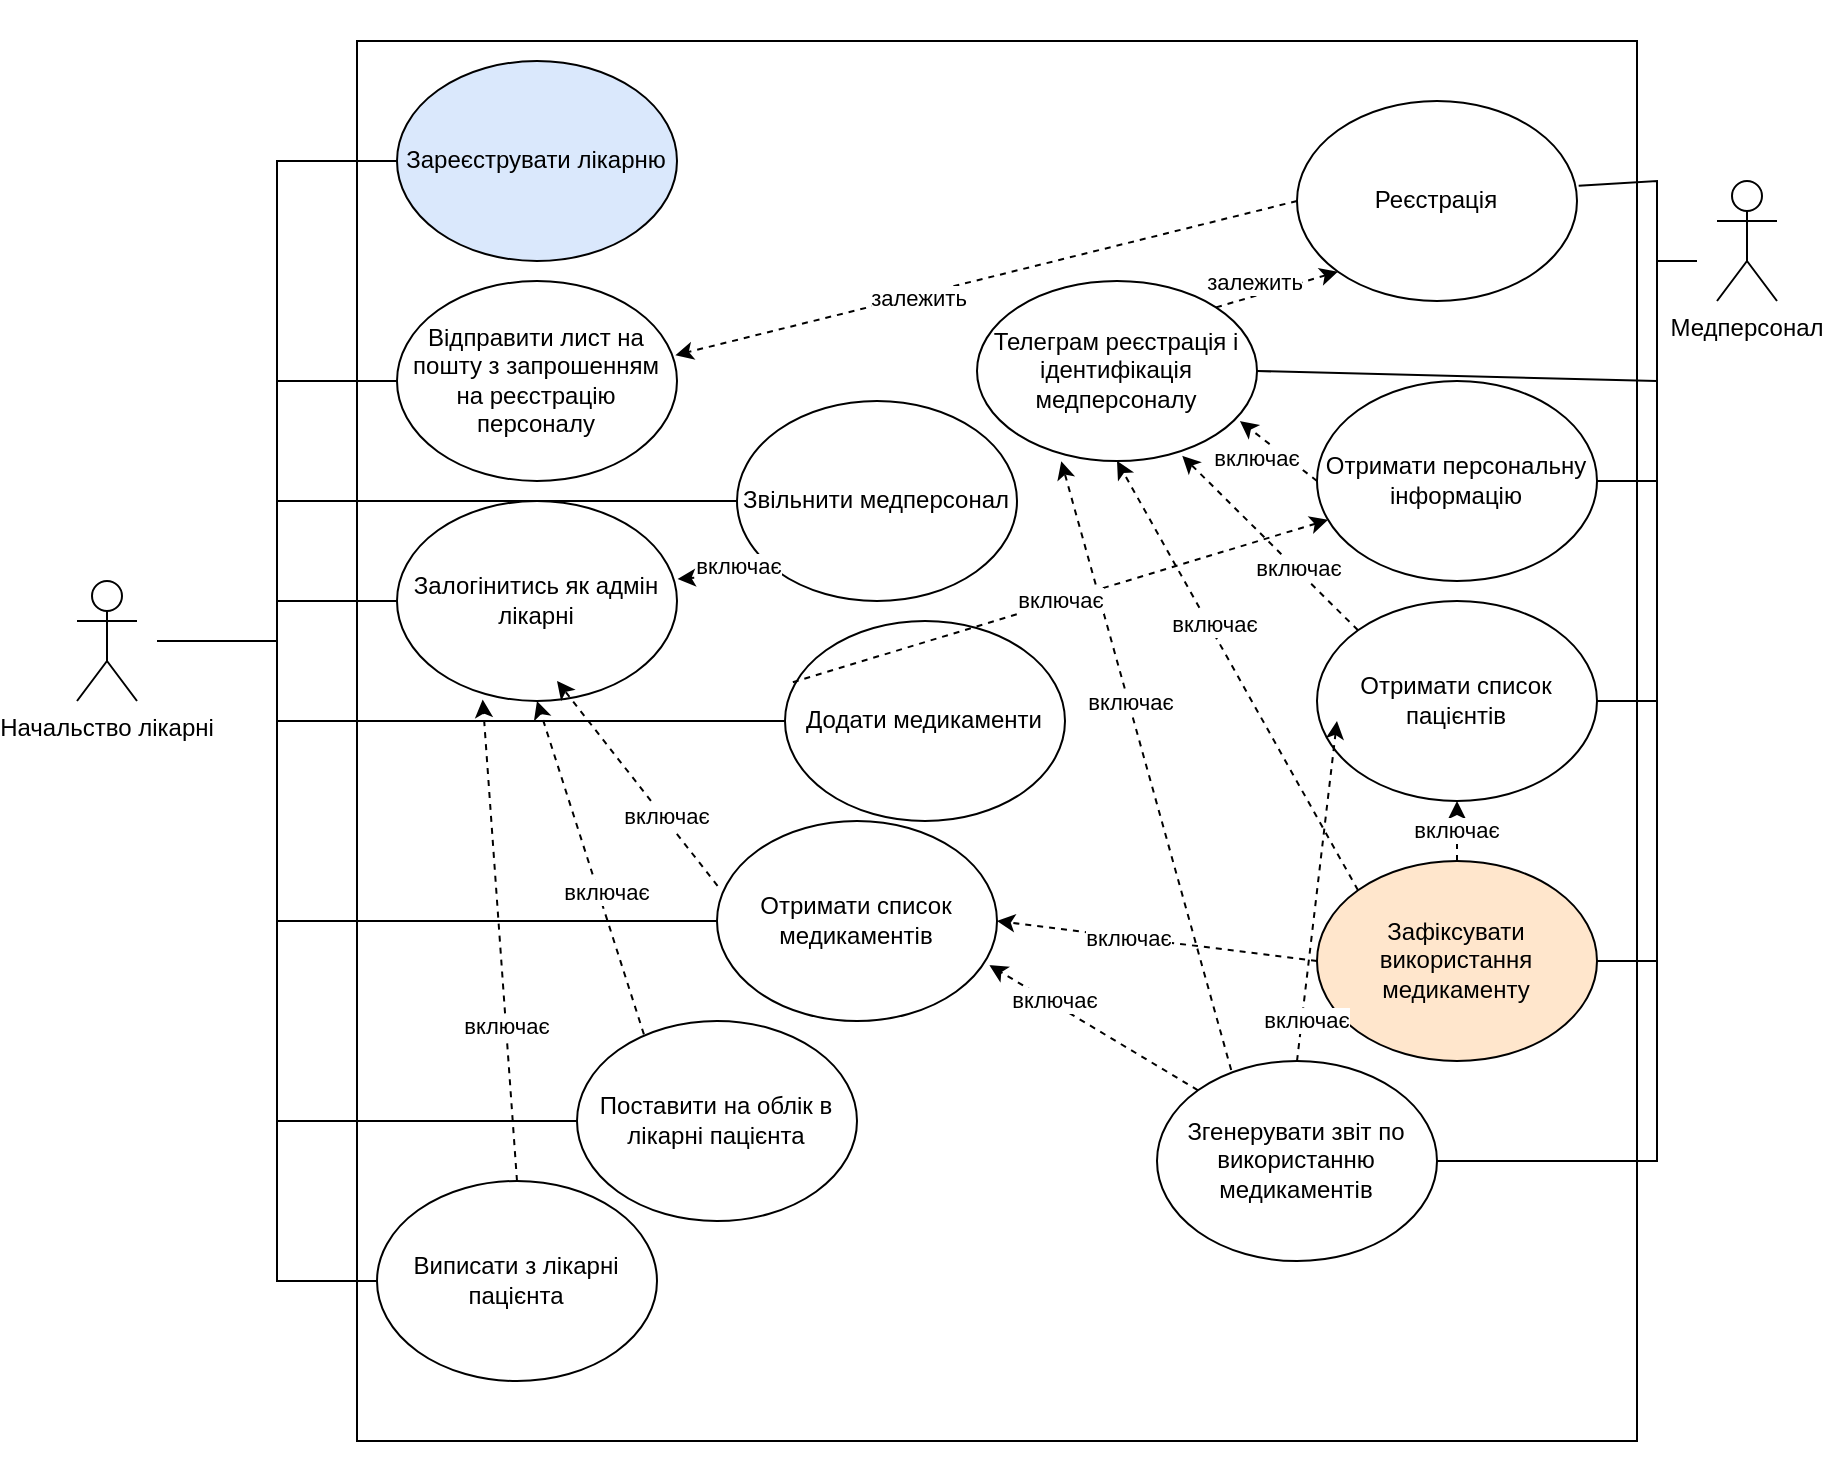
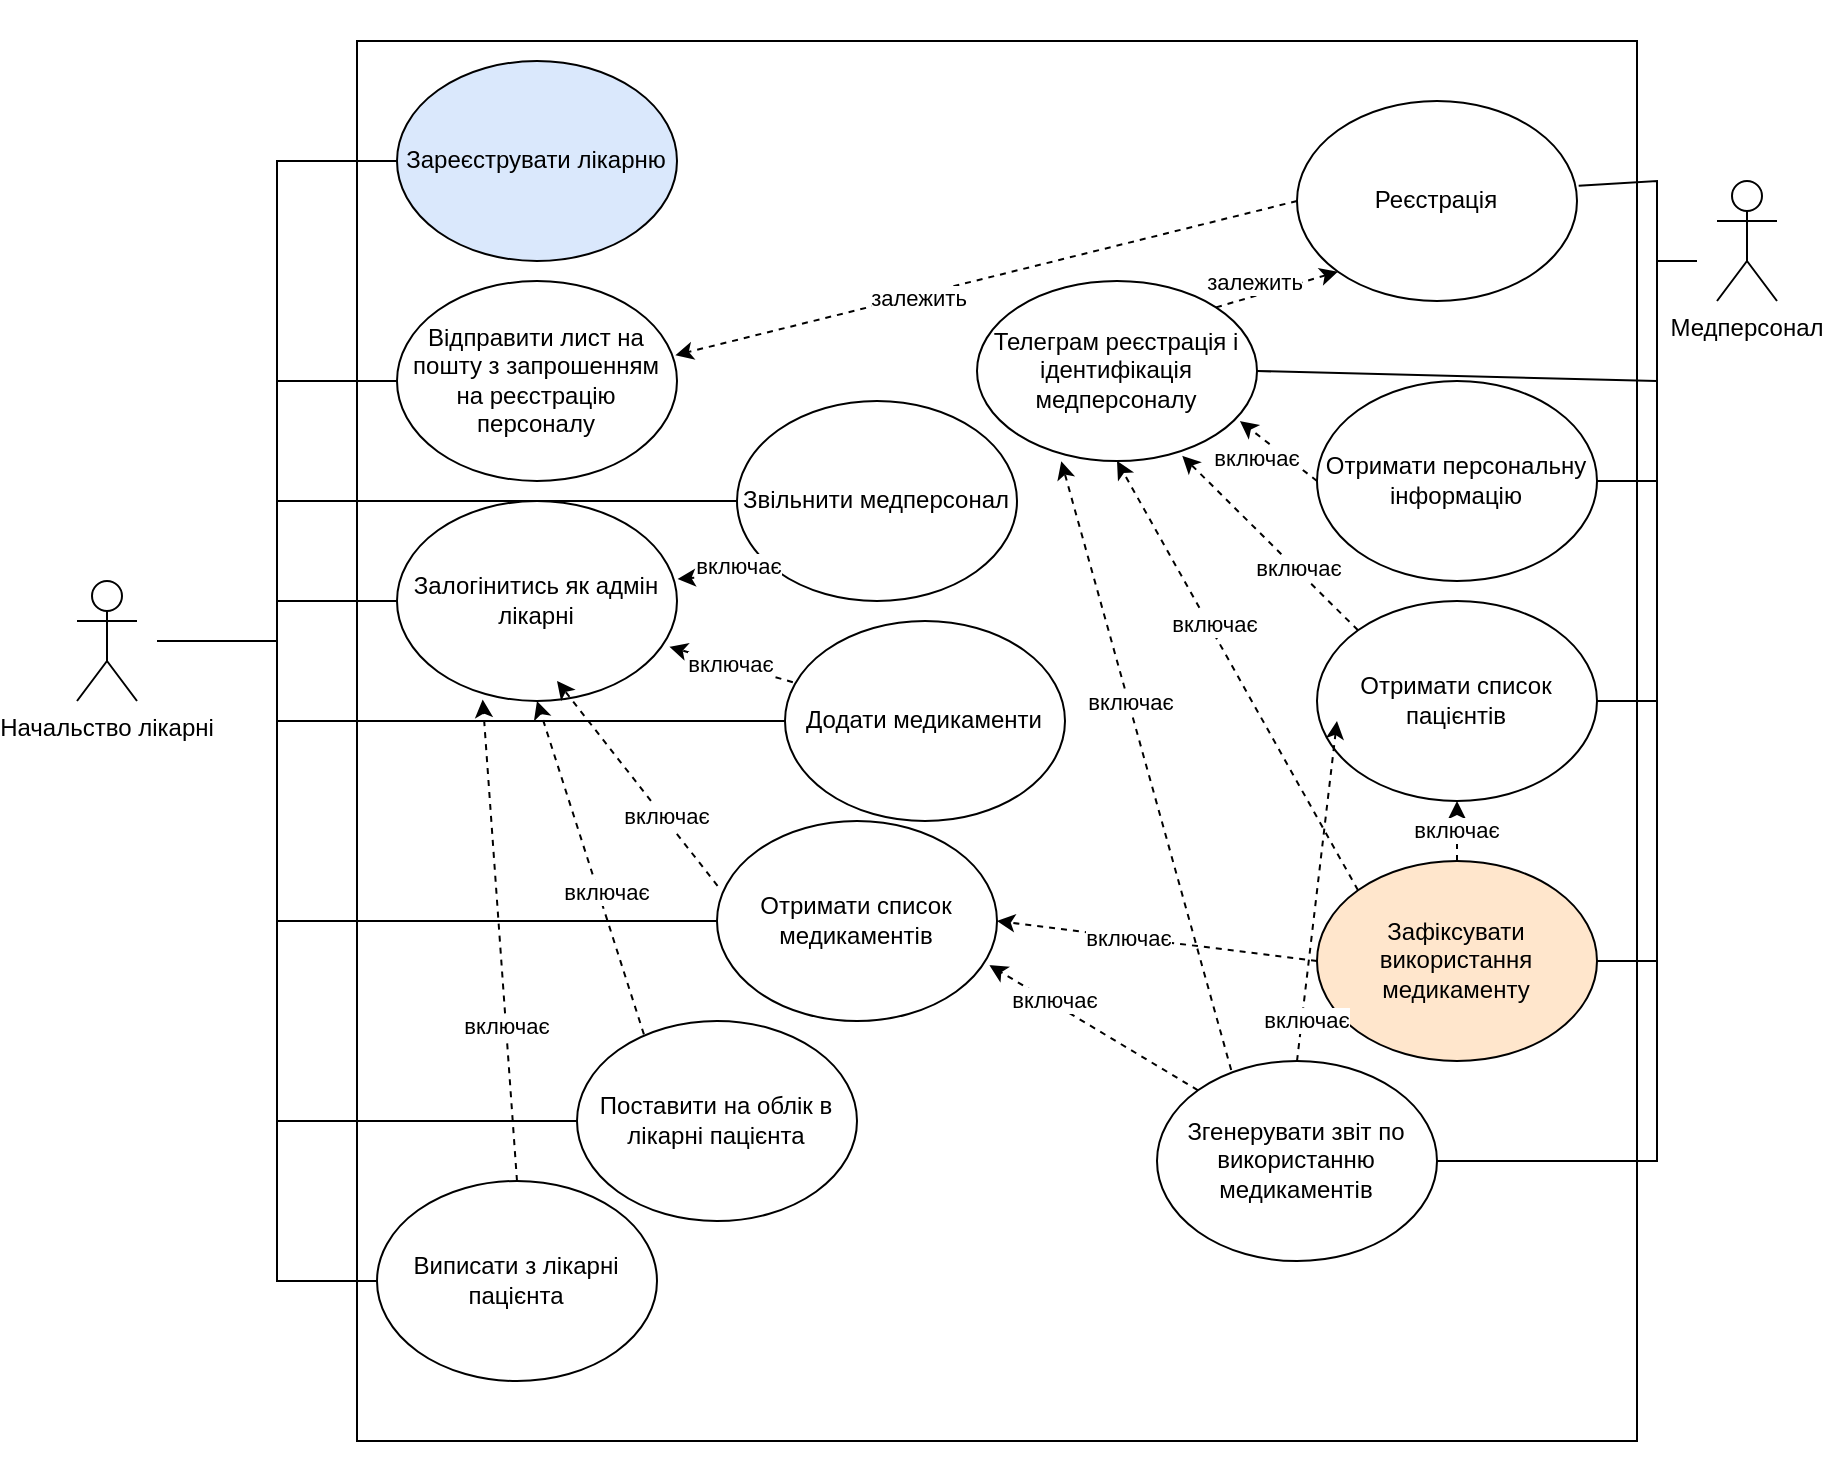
edge "Додати медикаменти" -> "Отримати персональну інформацію": now "Додати медикаменти" -> "Залогінитись як адмін лікарні"
